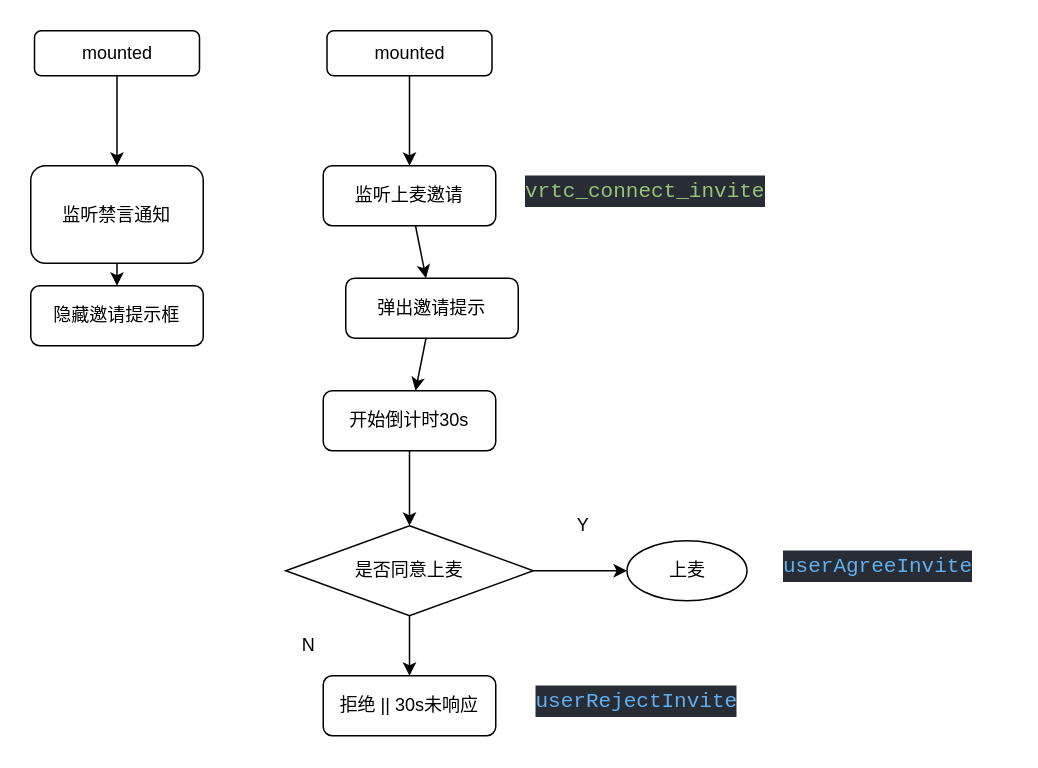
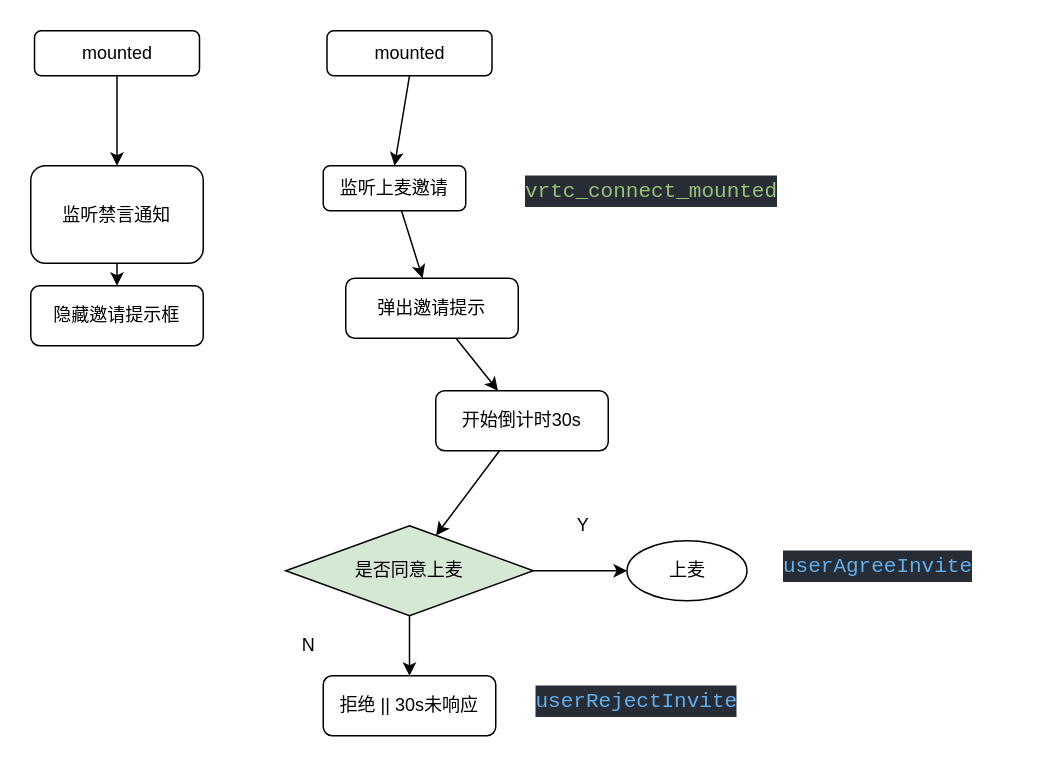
node "vrtc_connect_invite": label "vrtc_connect_invite" -> "vrtc_connect_mounted"
node "监听上麦邀请": size 173x60 -> 143x45
node "开始倒计时30s": moved (410, 421) -> (522, 421)
node "是否同意上麦": fillcolor #ffffff -> #d5e8d4
